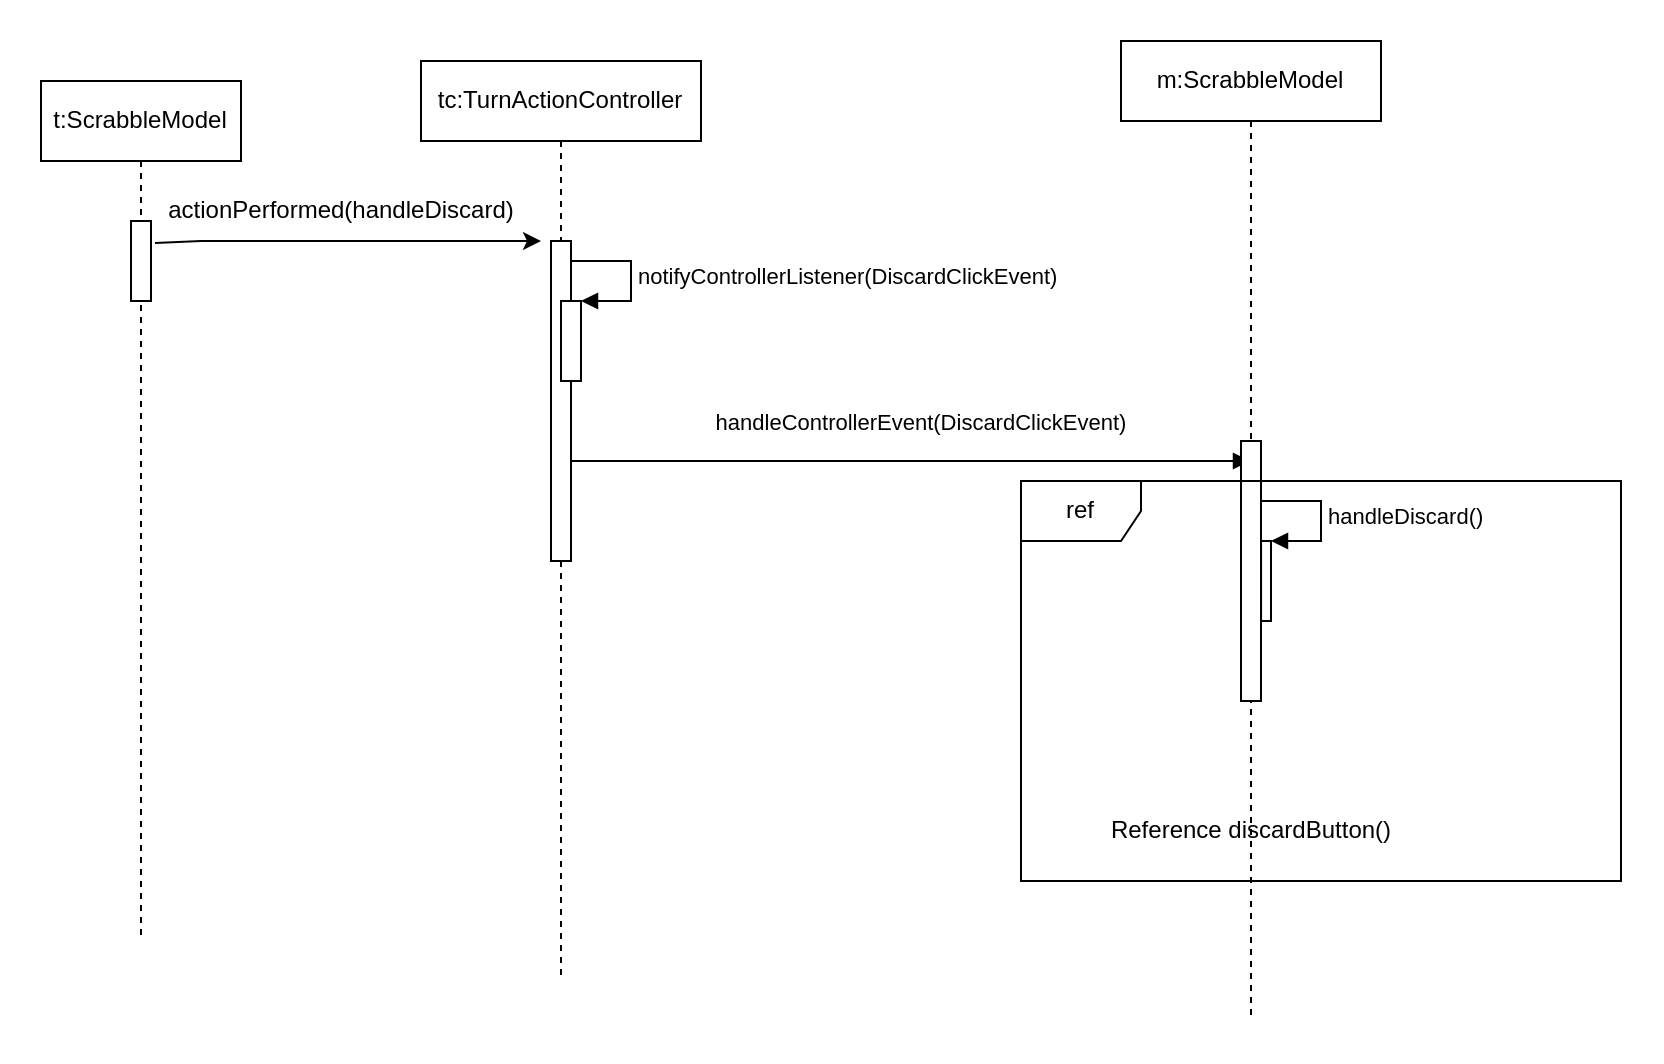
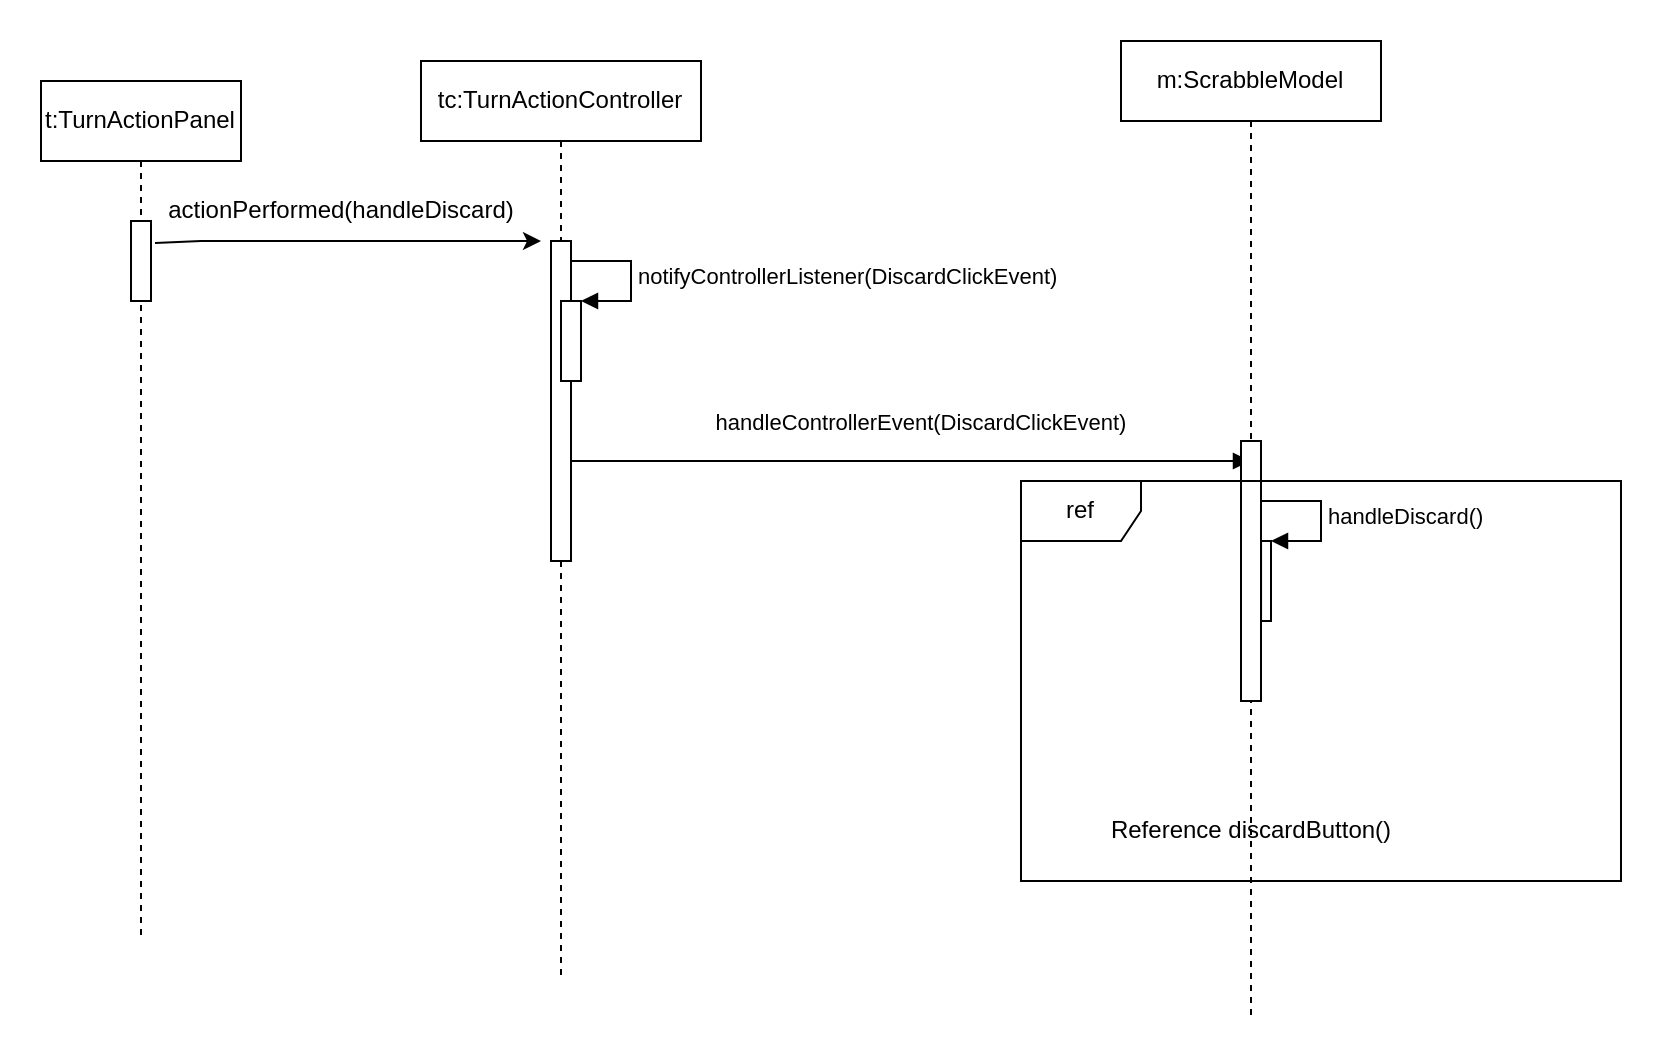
node "t:ScrabbleModel": label "t:ScrabbleModel" -> "t:TurnActionPanel"
